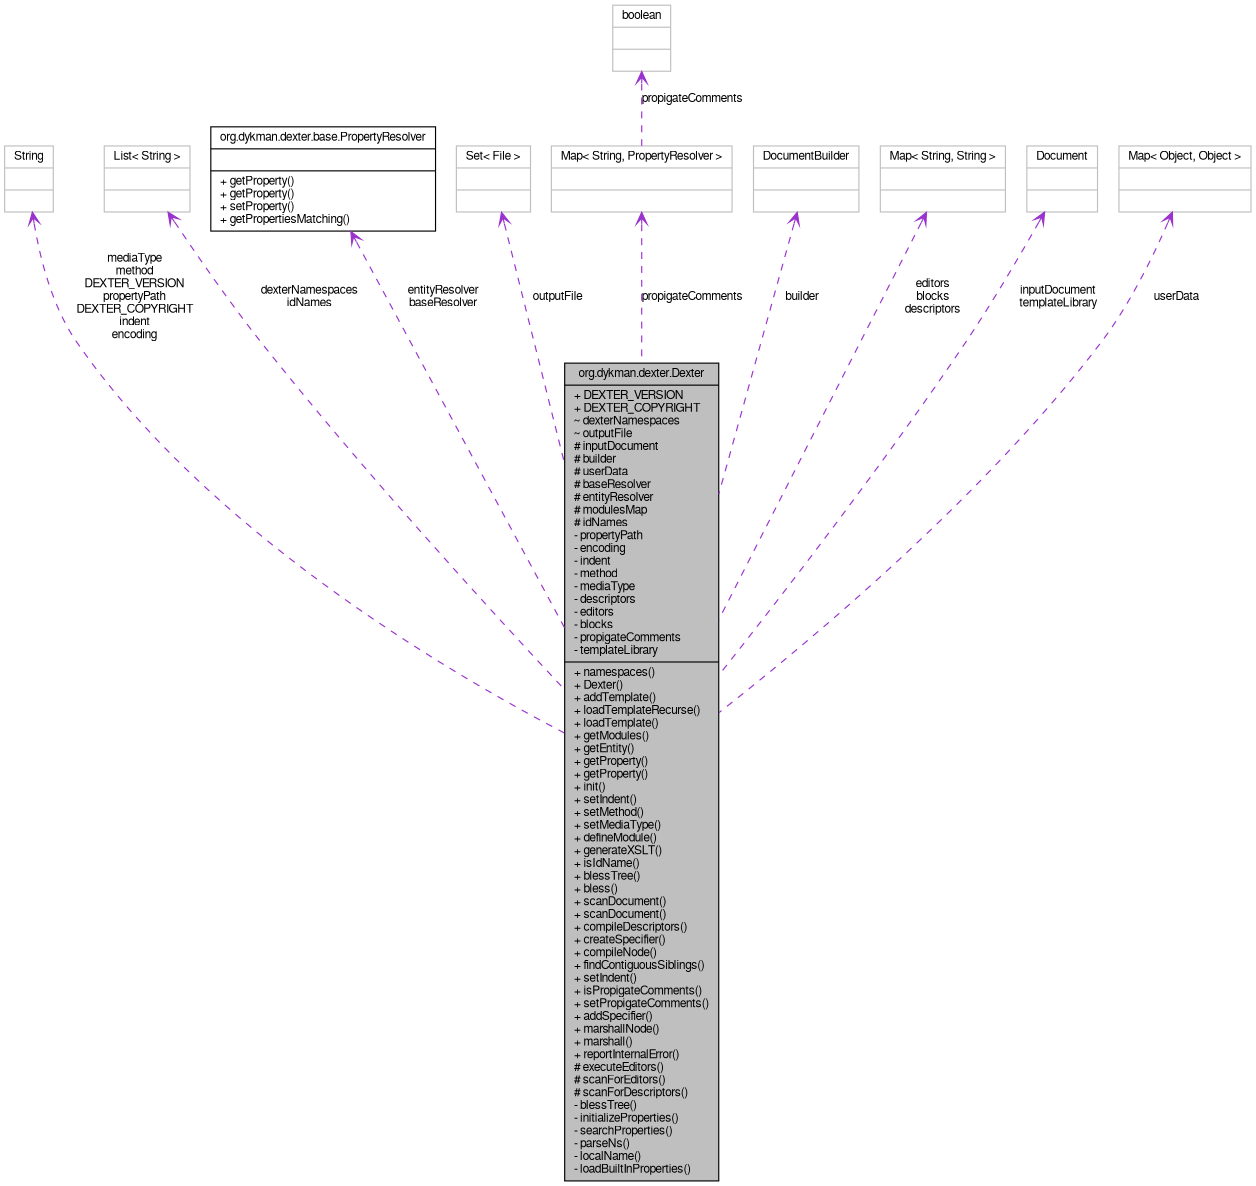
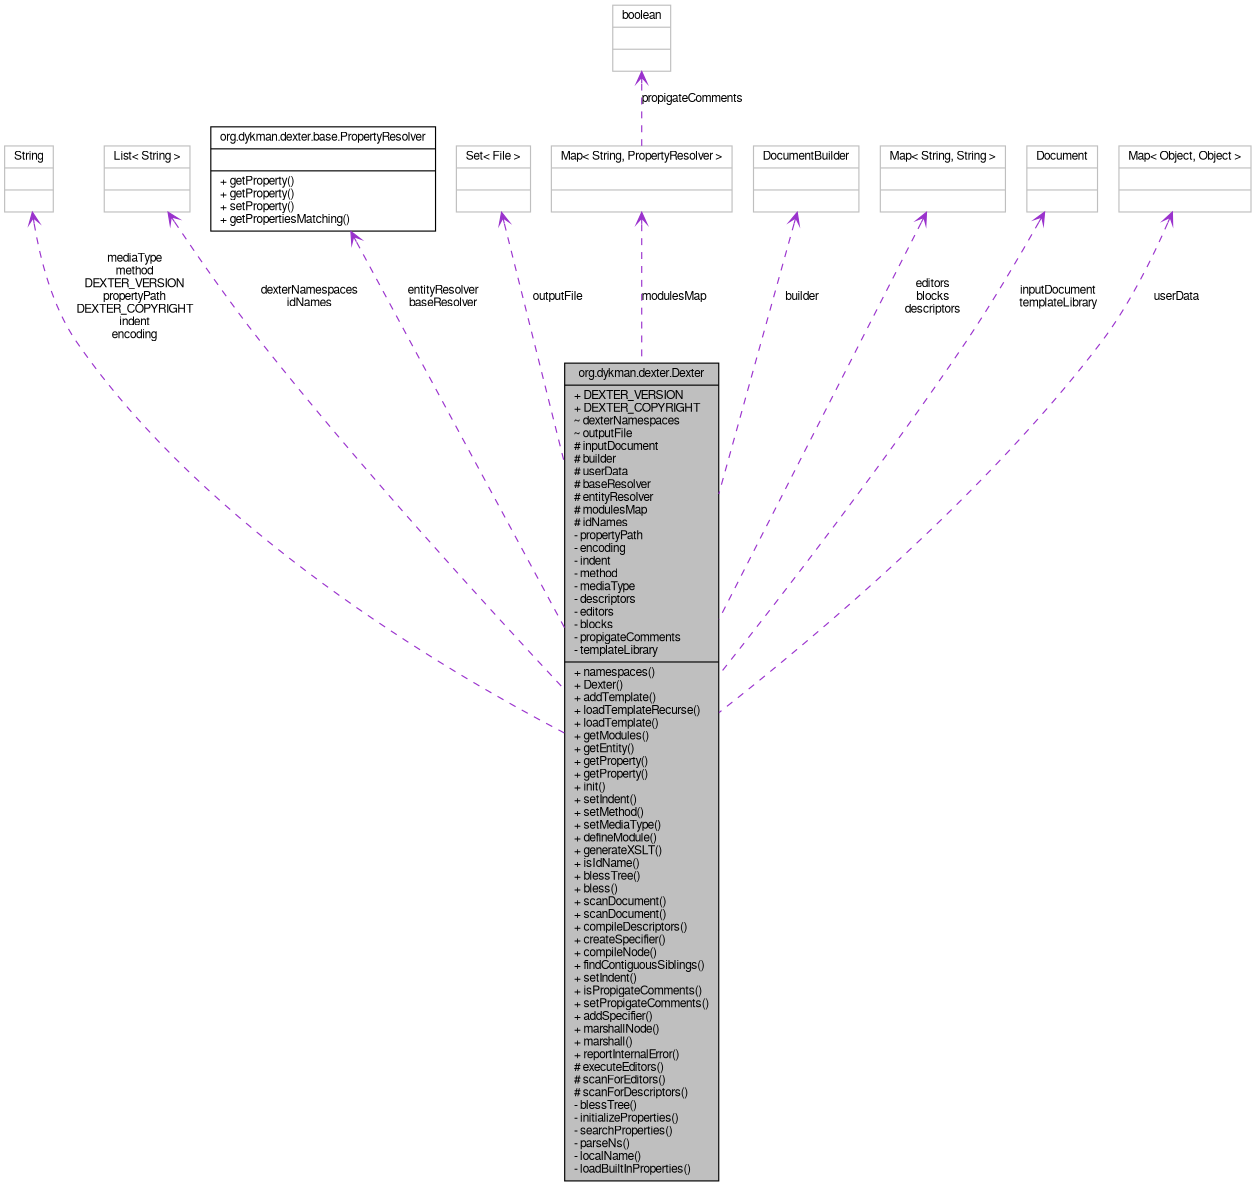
edge "org.dykman.dexter.Dexter" -> "Map< String, PropertyResolver >": label "propigateComments" -> "modulesMap"
